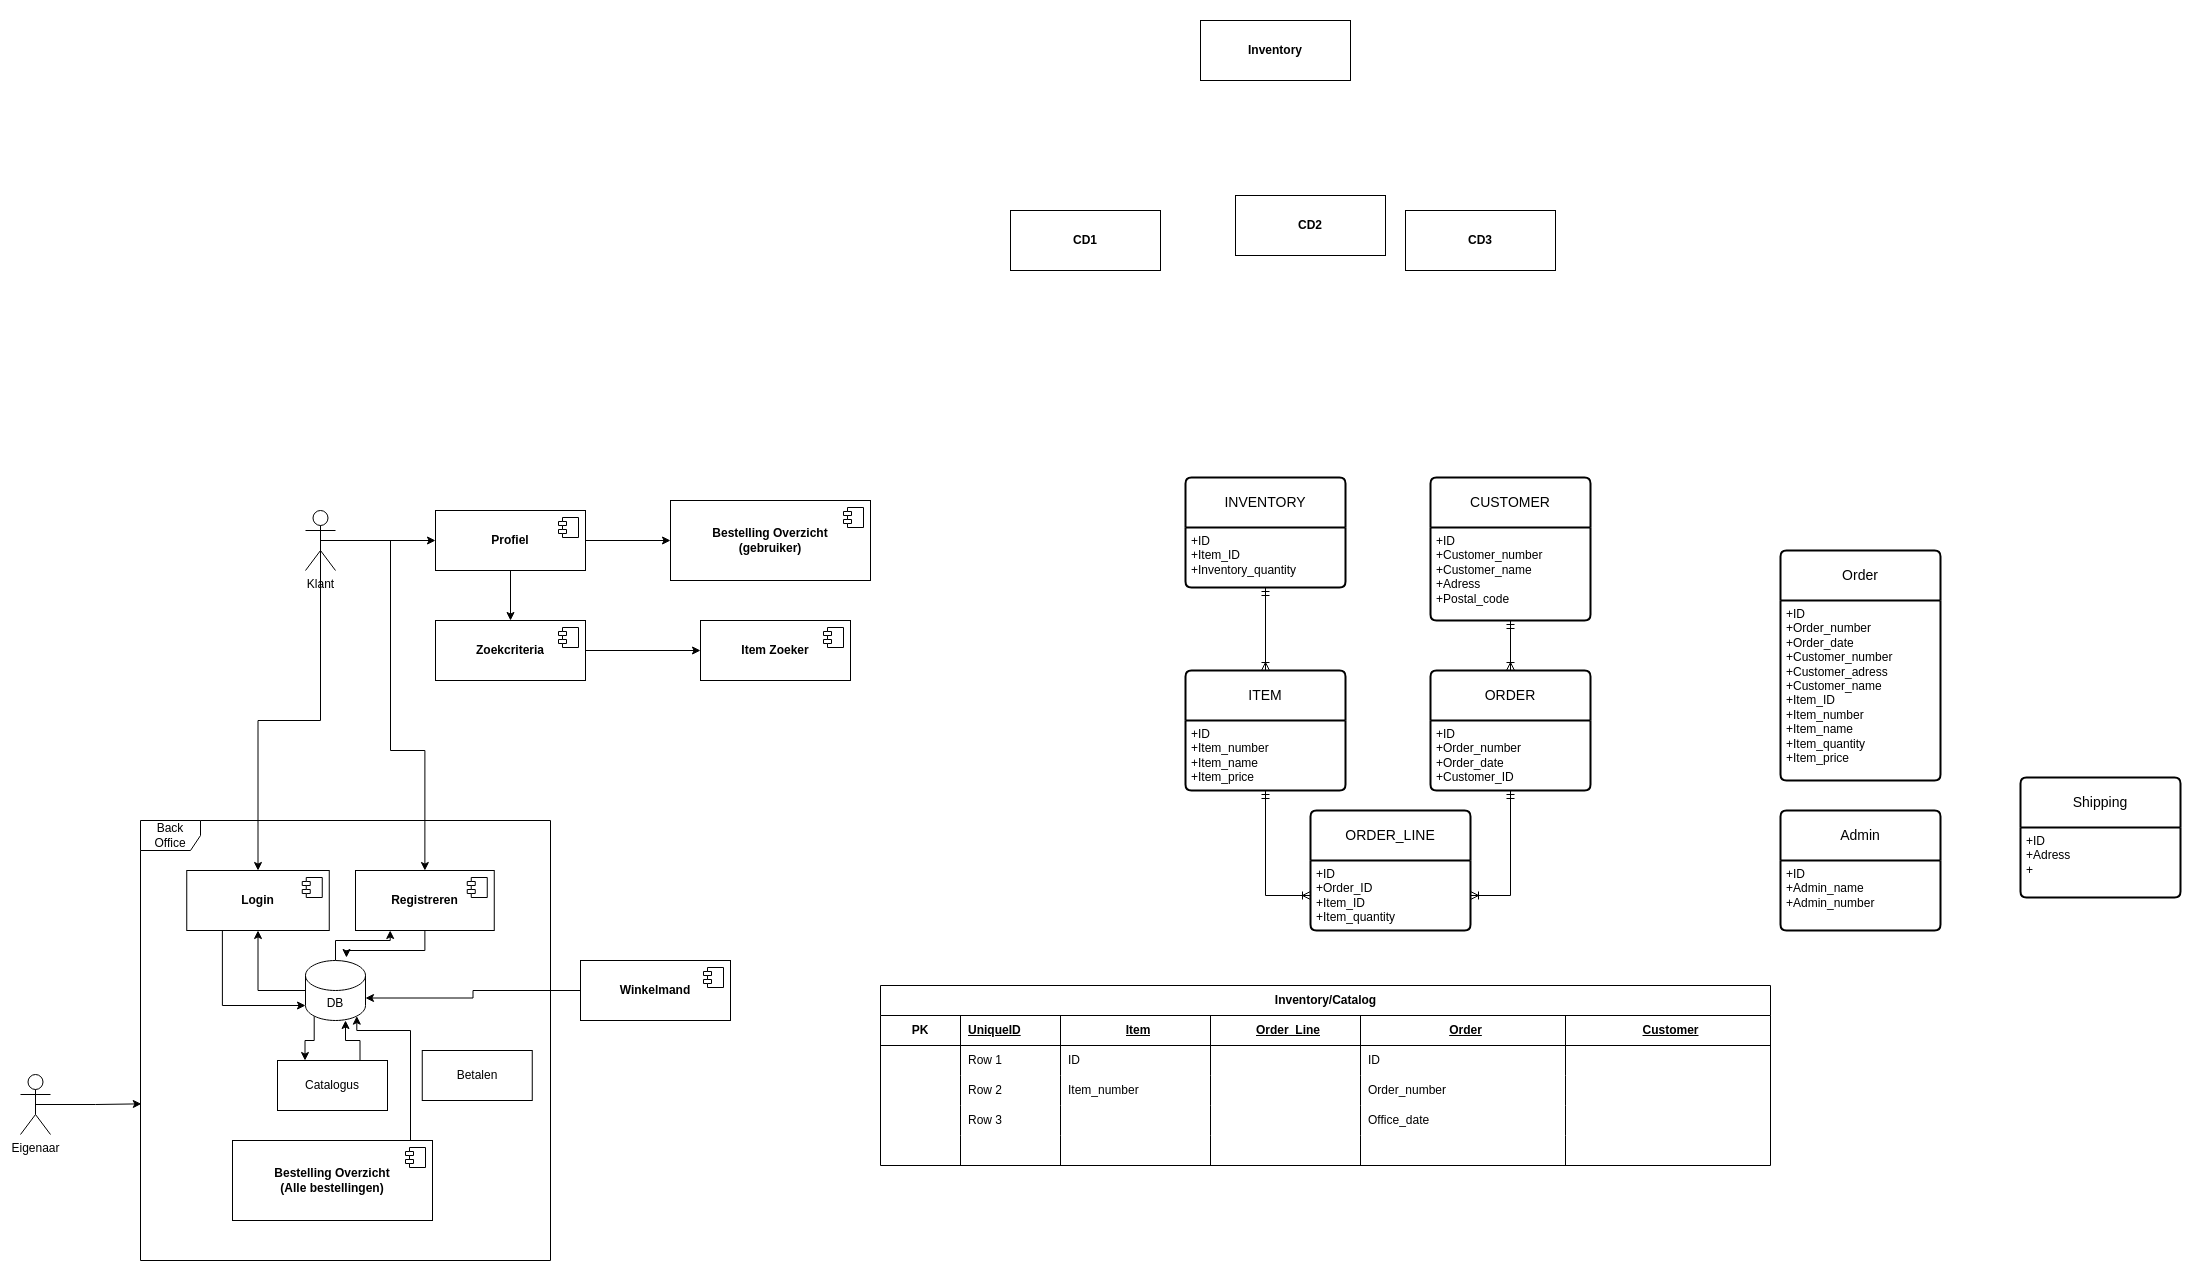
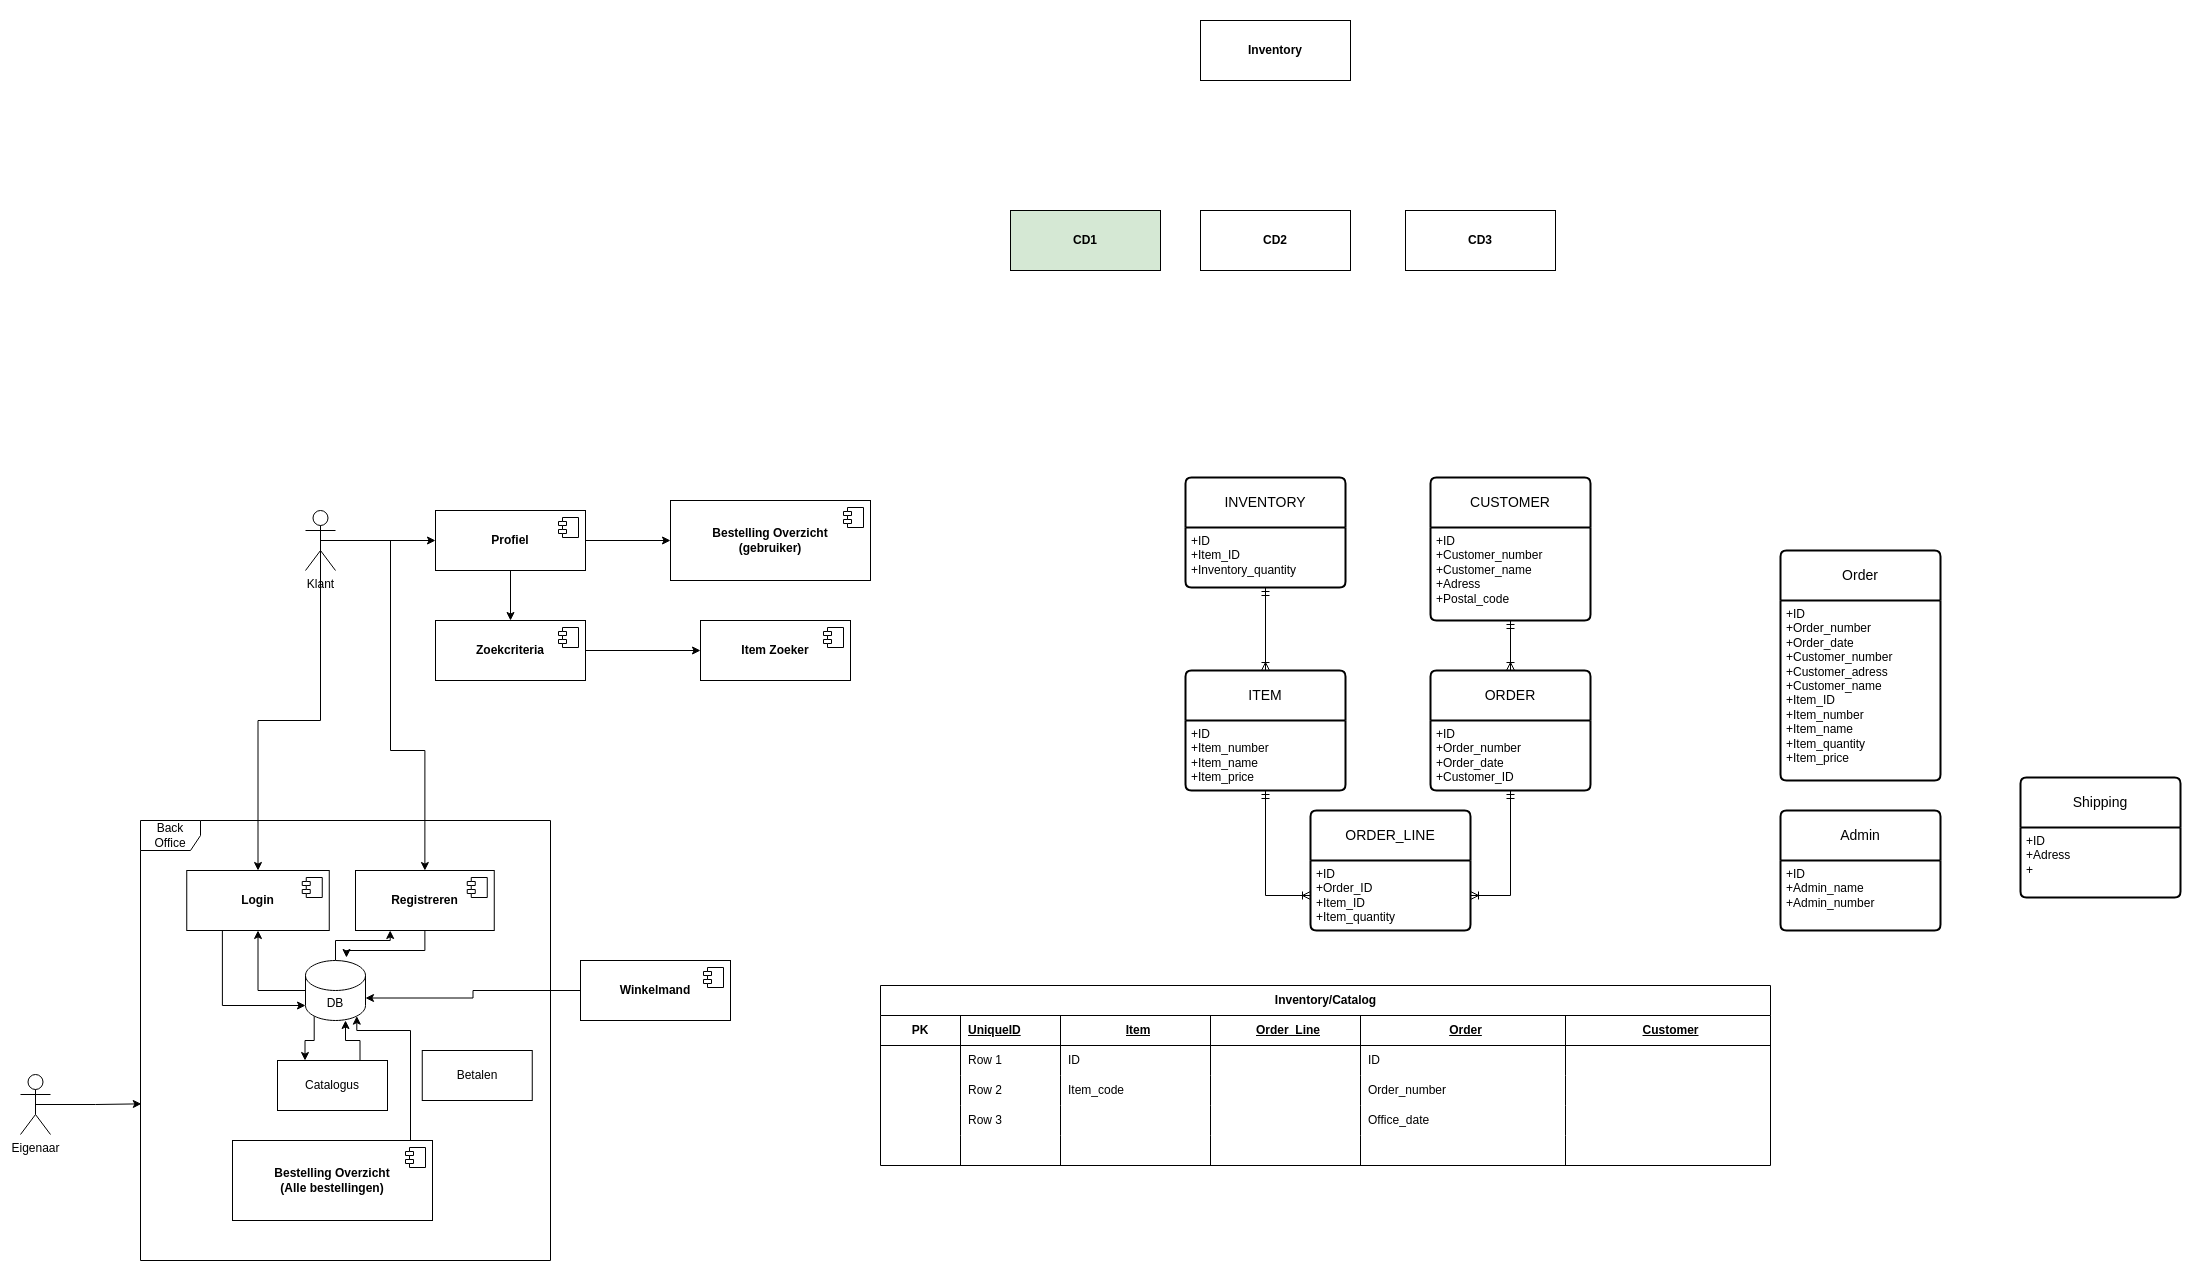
node "CD2": moved (1311, 226) -> (1276, 241)
node "CD1": fillcolor #ffffff -> #d5e8d4
node "Item_number": label "Item_number" -> "Item_code"
